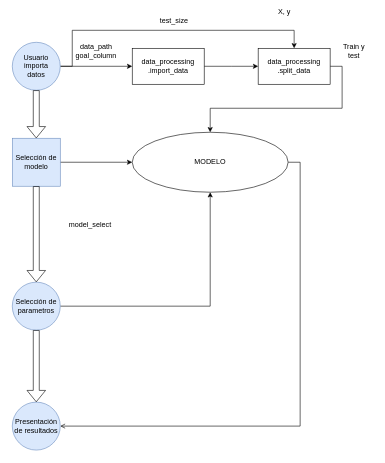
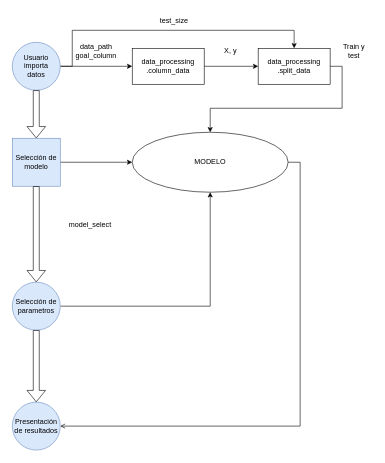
node "X, y": moved (285, 12) -> (231, 51)
node "data_processing .import_data": label "data_processing .import_data" -> "data_processing .column_data"
